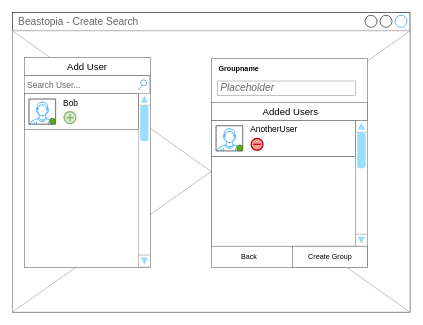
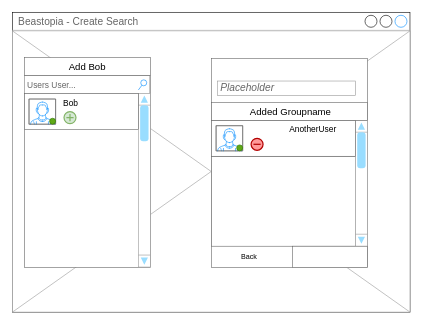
node "Add User": label "Add User" -> "Add Bob"
node "Groupname": removed
node "Search User...": label "Search User..." -> "Users User..."
node "Added Users": label "Added Users" -> "Added Groupname"
node "AnotherUser": moved (279, 130) -> (318, 130)
node "Create Group": removed
